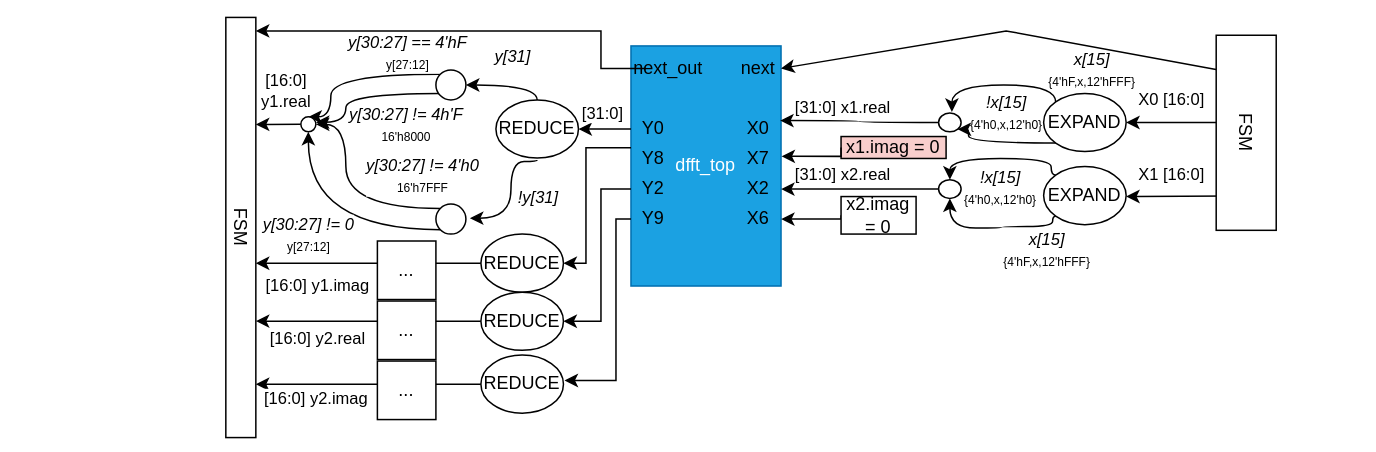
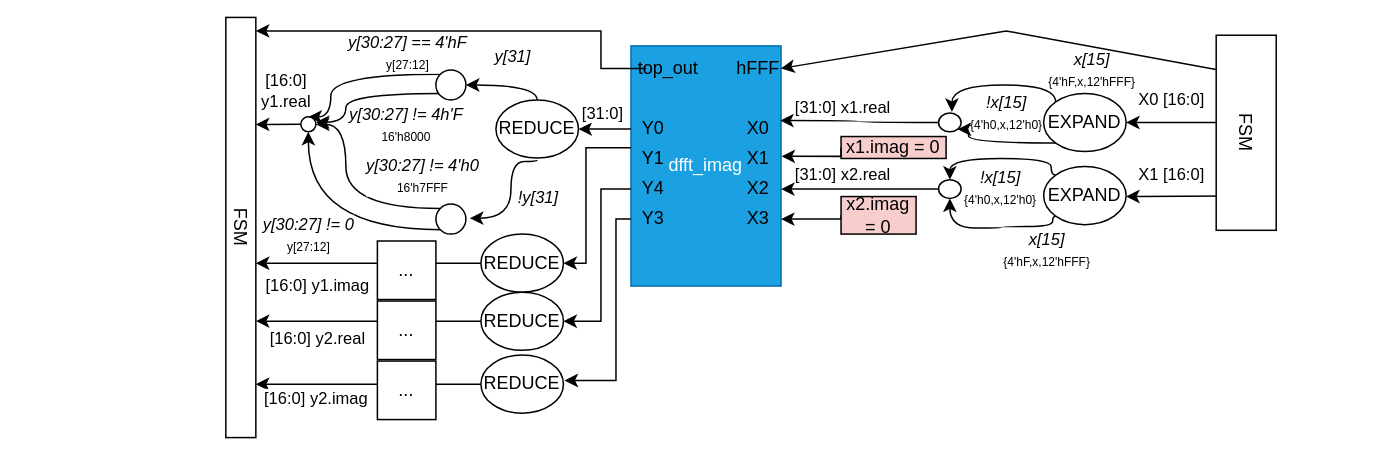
node "next_out": label "next_out" -> "top_out"
node "next": label "next" -> "hFFF"
node "Y8": label "Y8" -> "Y1"
node "X7": label "X7" -> "X1"
node "dfft_top": label "dfft_top" -> "dfft_imag"
node "Y2": label "Y2" -> "Y4"
node "x2.imag = 0": fillcolor #ffffff -> #f8cecc
node "Y9": label "Y9" -> "Y3"
node "X6": label "X6" -> "X3"
